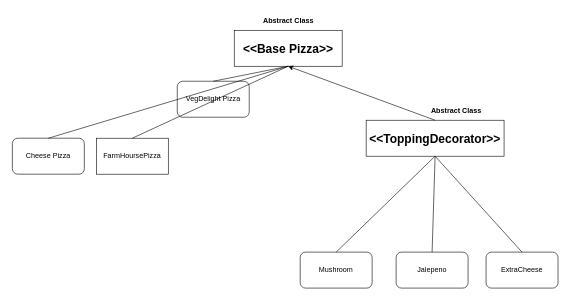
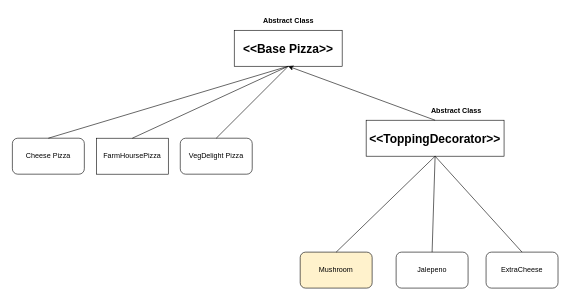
node "VegDelight Pizza": moved (213, 99) -> (216, 156)
node "Mushroom": fillcolor #ffffff -> #fff2cc
